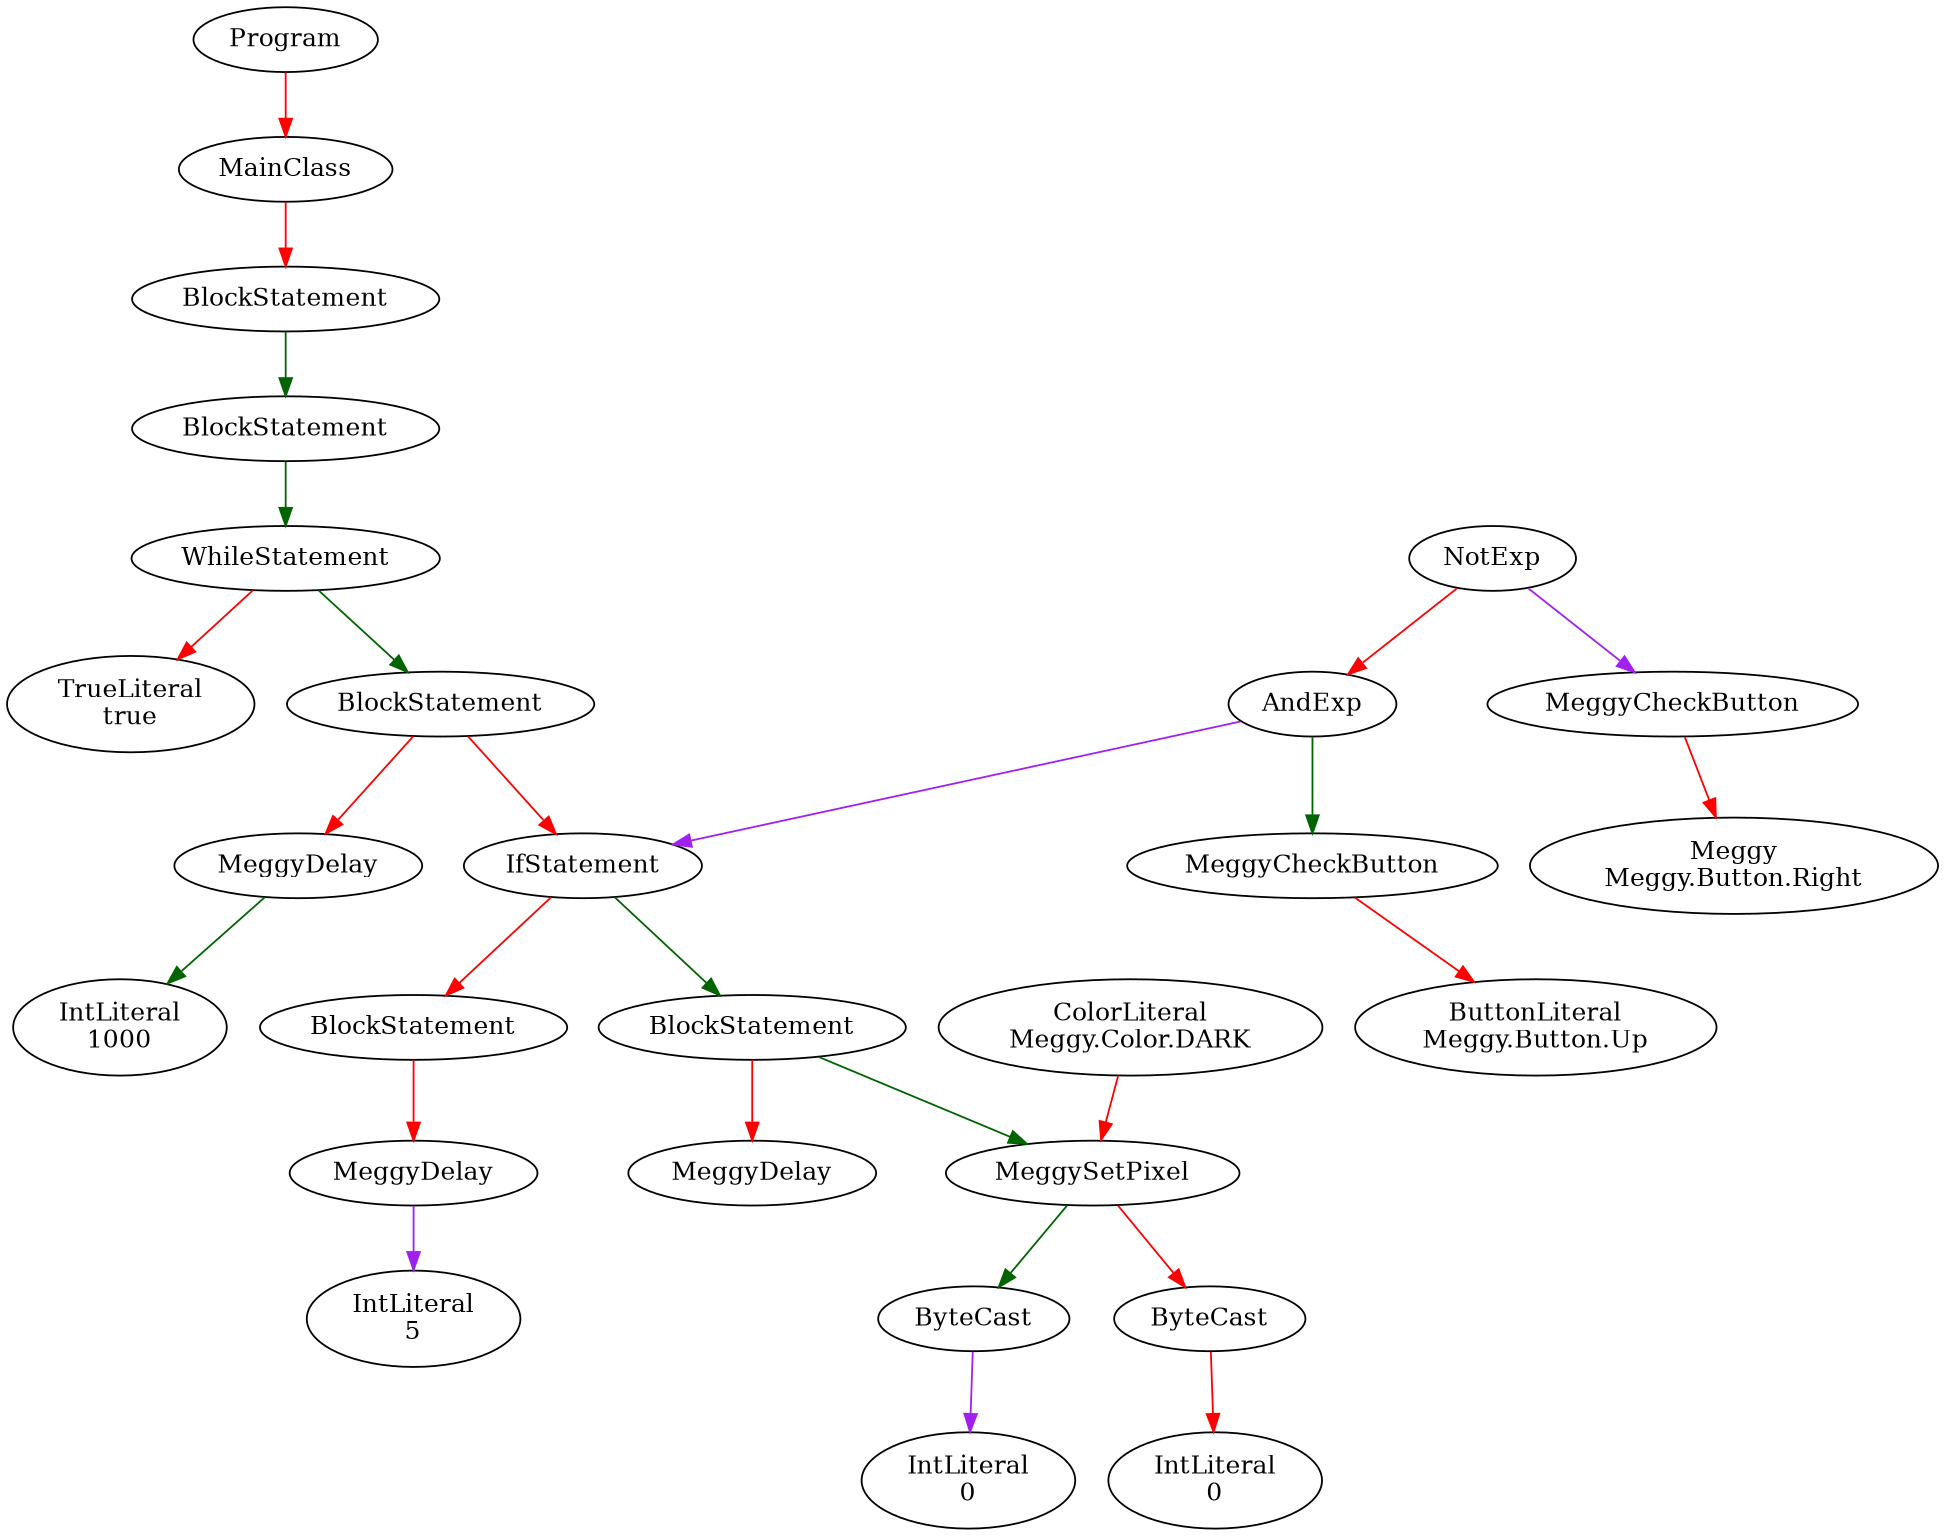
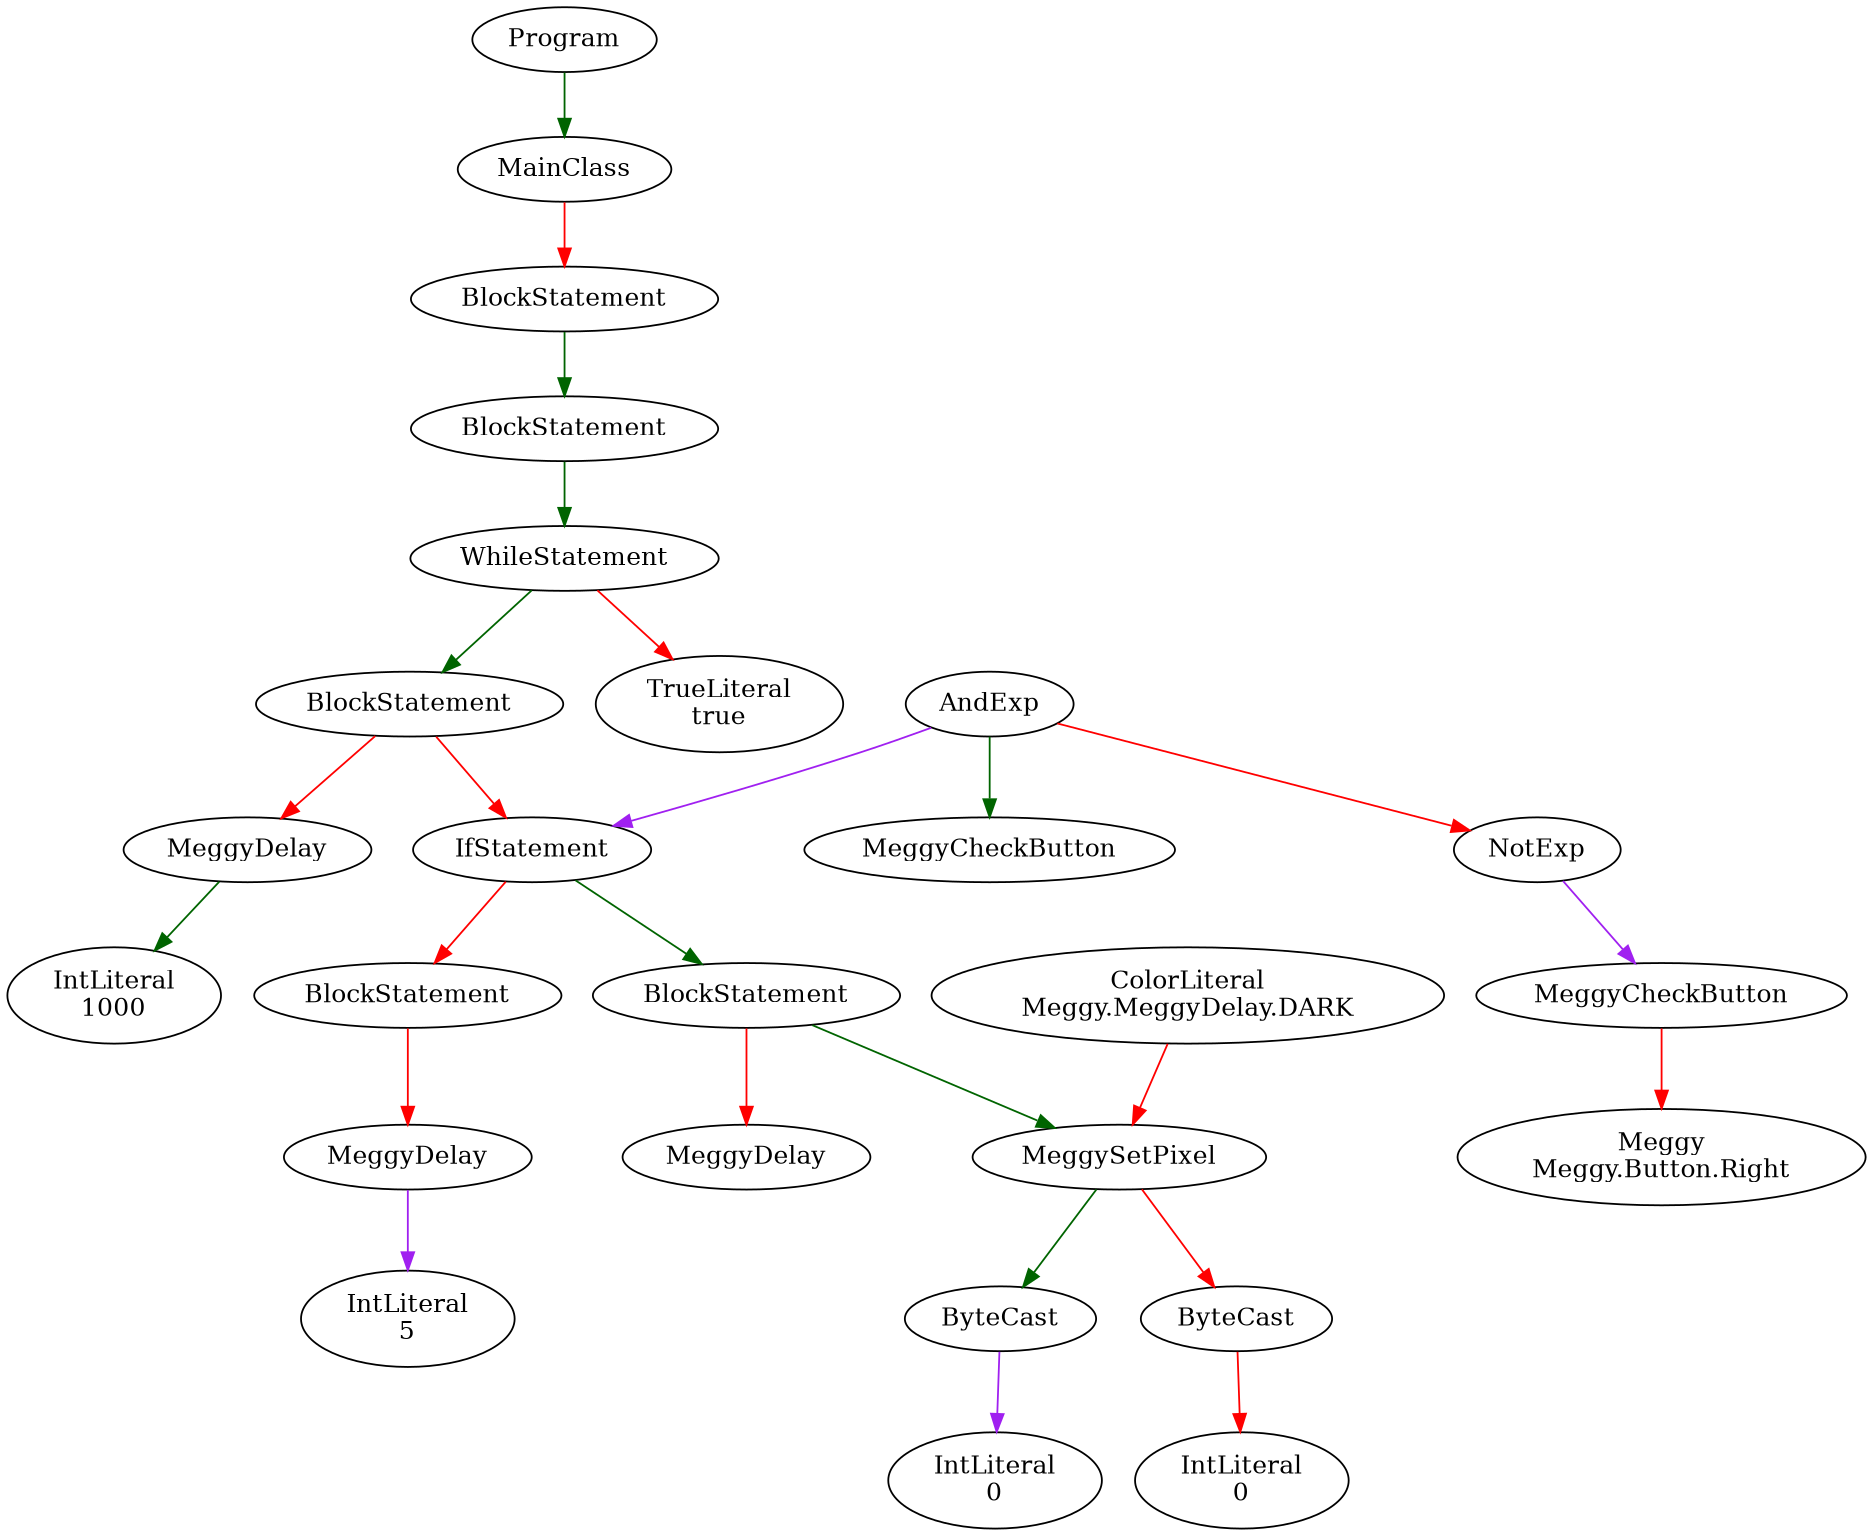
edge "Program" -> "MainClass": color red -> darkgreen
edge "NotExp" -> "AndExp": reversed
node "ColorLiteral Meggy.Color.DARK": label "ColorLiteral Meggy.Color.DARK" -> "ColorLiteral Meggy.MeggyDelay.DARK"
node "ButtonLiteral Meggy.Button.Up": removed
